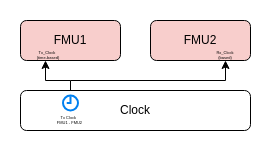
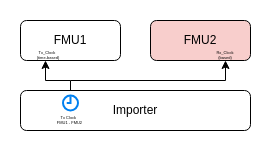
node "FMU1": fillcolor #f8cecc -> #ffffff
node "Clock": label "Clock" -> "Importer"
